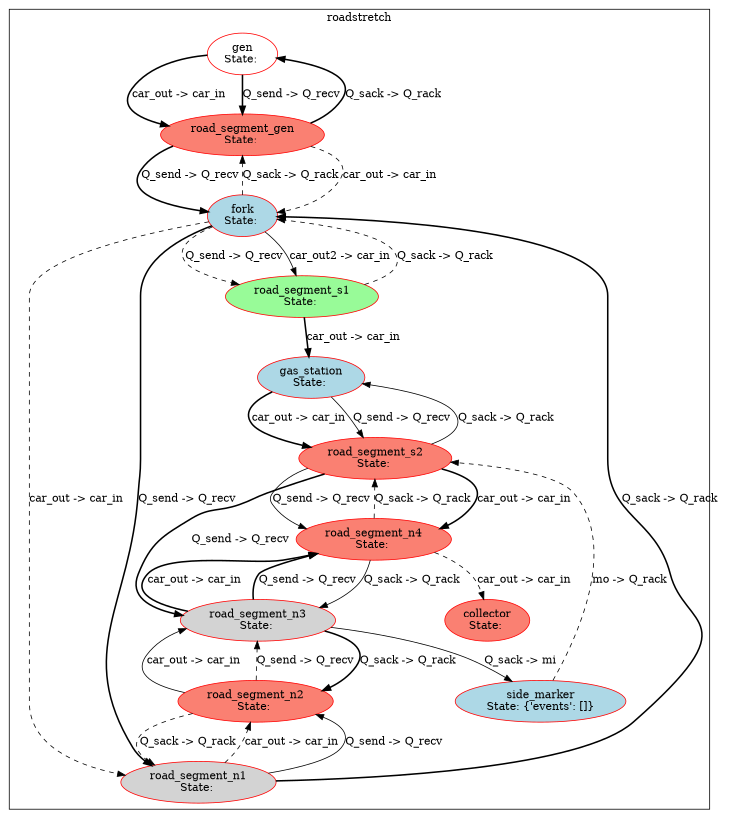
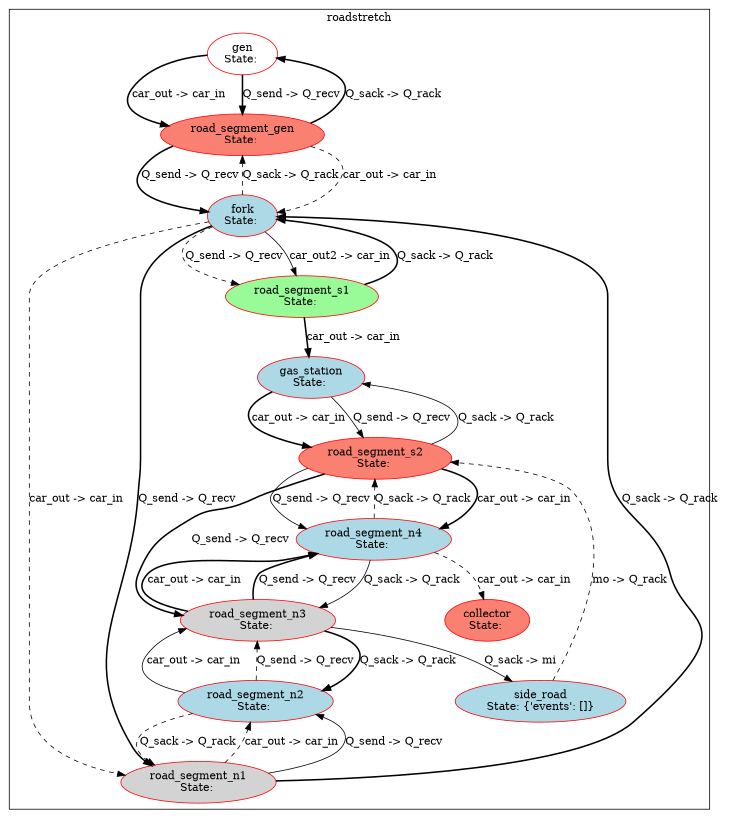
edge "road_segment_s1 State:" -> "fork State:": style dashed -> bold
node "road_segment_n4 State:": fillcolor salmon -> lightblue
node "road_segment_n2 State:": fillcolor salmon -> lightblue
node "side_marker State: {'events': []}": label "side_marker State: {'events': []}" -> "side_road State: {'events': []}"
